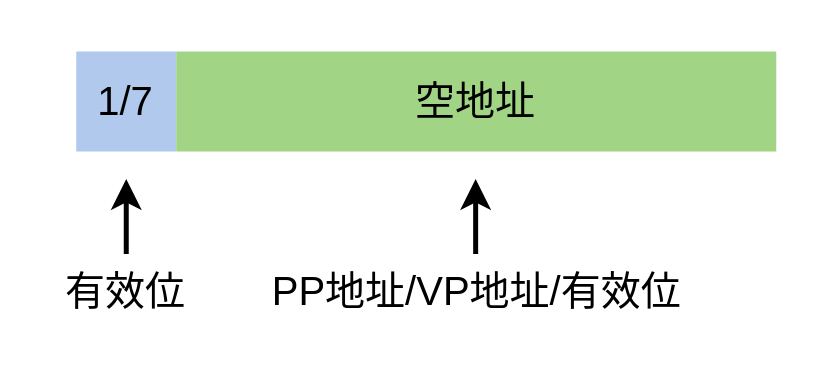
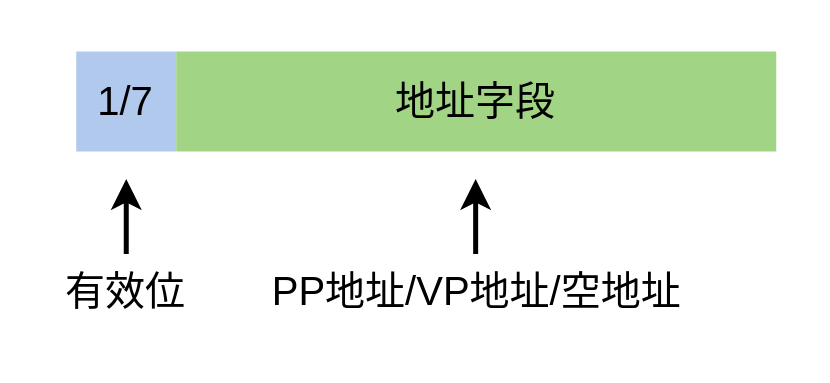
node "空地址": label "空地址" -> "地址字段"
node "PP地址/VP地址/有效位": label "PP地址/VP地址/有效位" -> "PP地址/VP地址/空地址"
